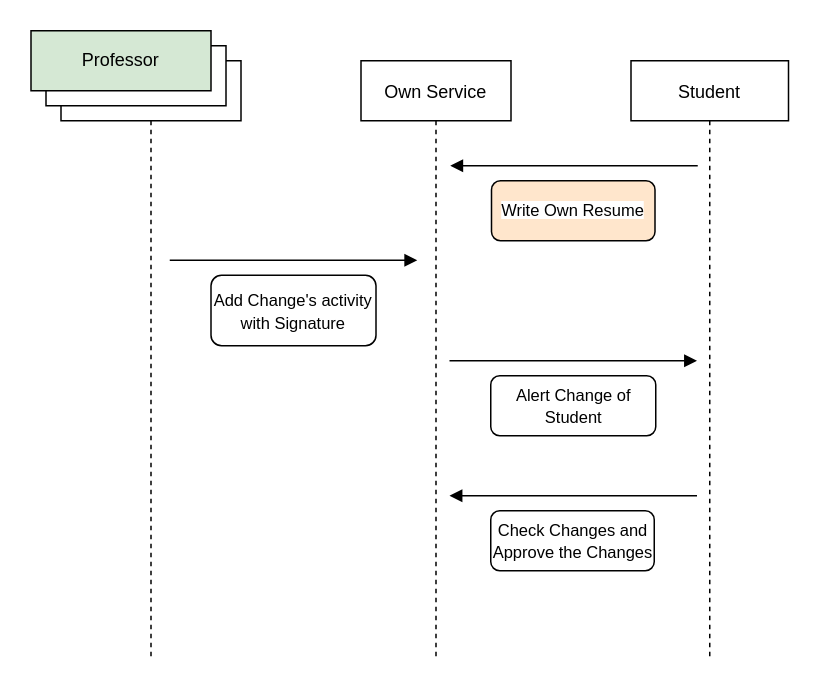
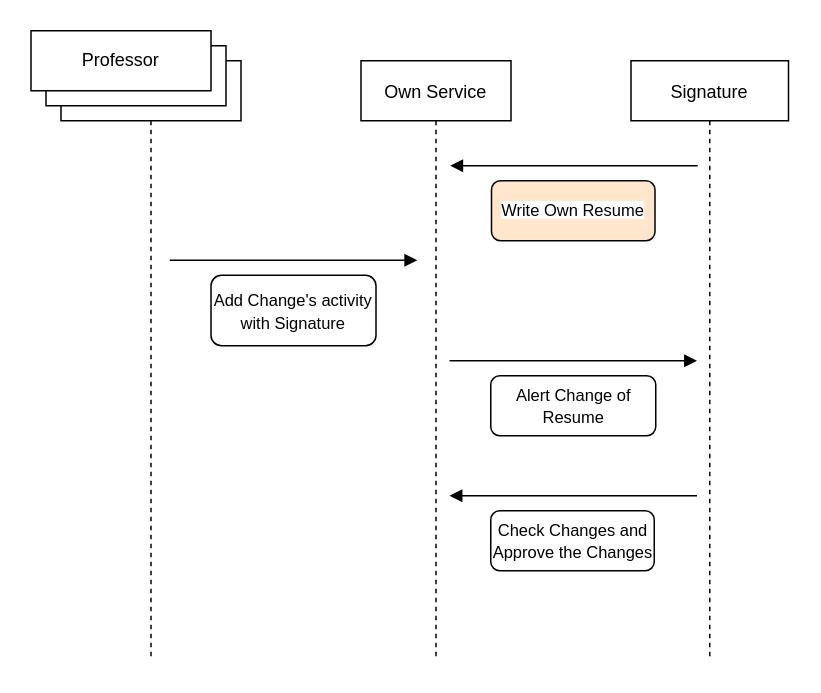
node "Professor": fillcolor #d5e8d4 -> #ffffff
node "Student": label "Student" -> "Signature"
node "Alert Change of Student": label "Alert Change of Student" -> "Alert Change of Resume"
